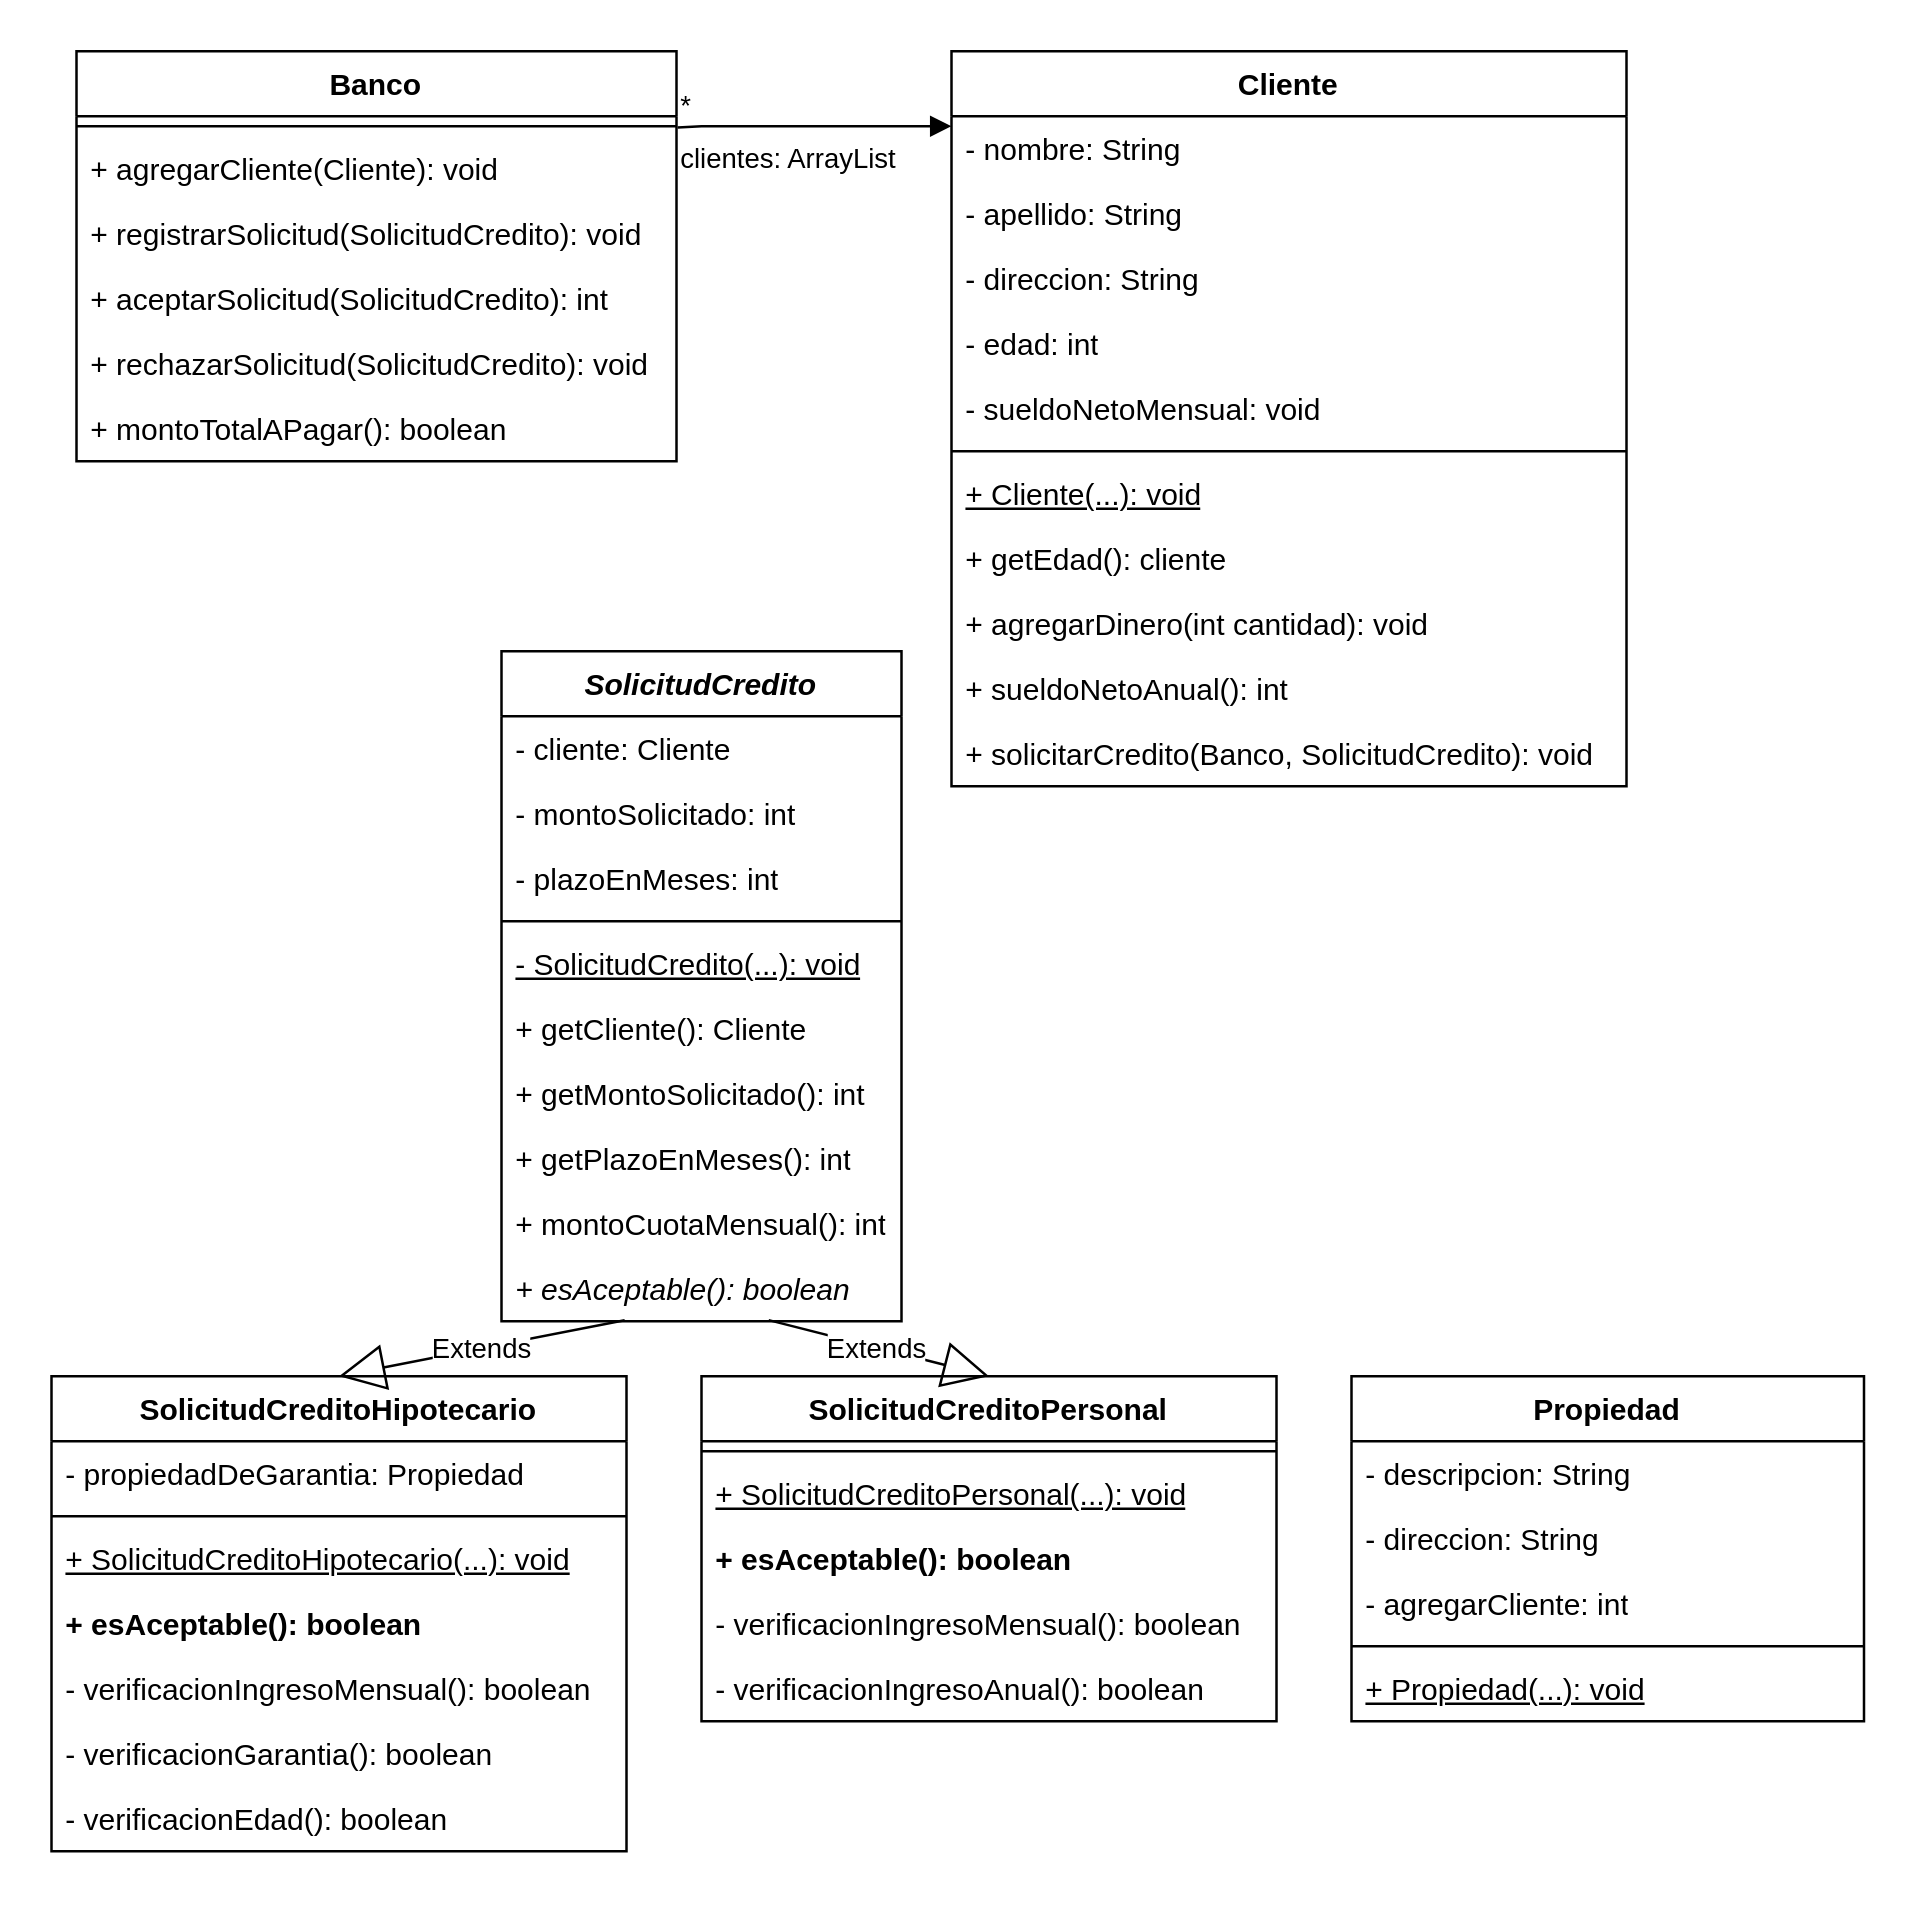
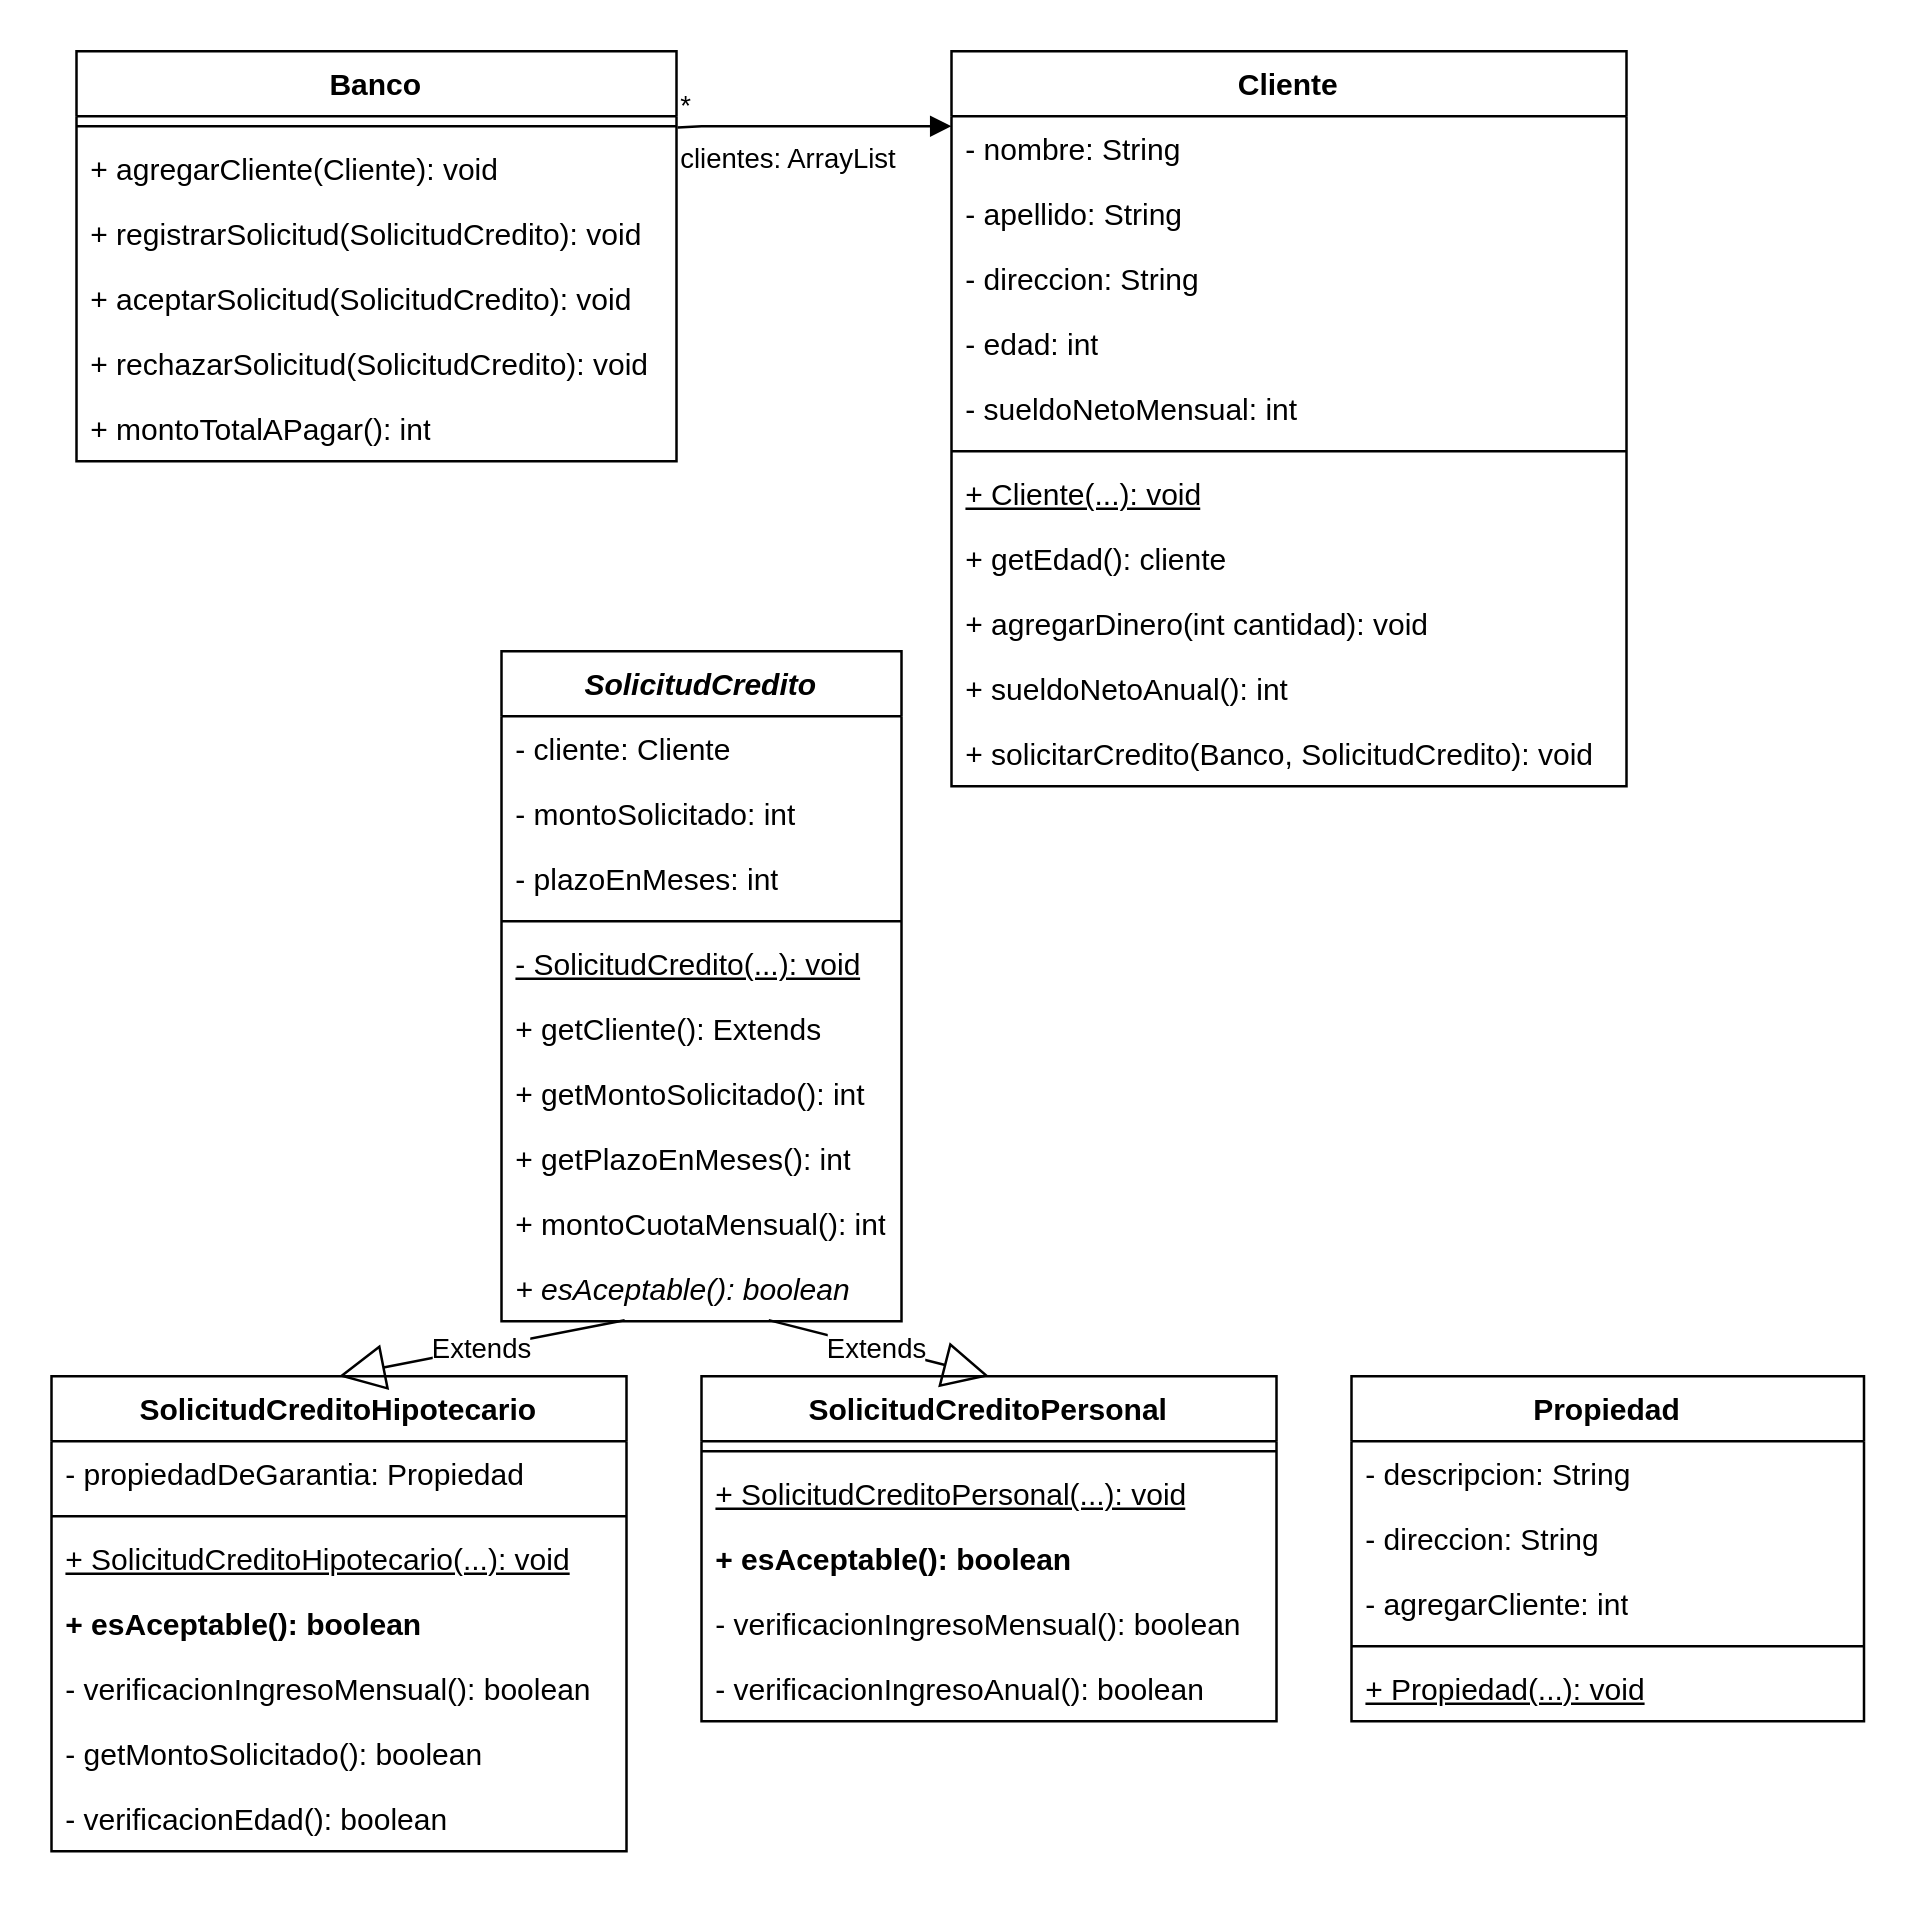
node "+ aceptarSolicitud(SolicitudCredito): int": label "+ aceptarSolicitud(SolicitudCredito): int" -> "+ aceptarSolicitud(SolicitudCredito): void"
node "- sueldoNetoMensual: void": label "- sueldoNetoMensual: void" -> "- sueldoNetoMensual: int"
node "+ montoTotalAPagar(): boolean": label "+ montoTotalAPagar(): boolean" -> "+ montoTotalAPagar(): int"
node "+ getCliente(): Cliente": label "+ getCliente(): Cliente" -> "+ getCliente(): Extends"
node "- verificacionGarantia(): boolean": label "- verificacionGarantia(): boolean" -> "- getMontoSolicitado(): boolean"
